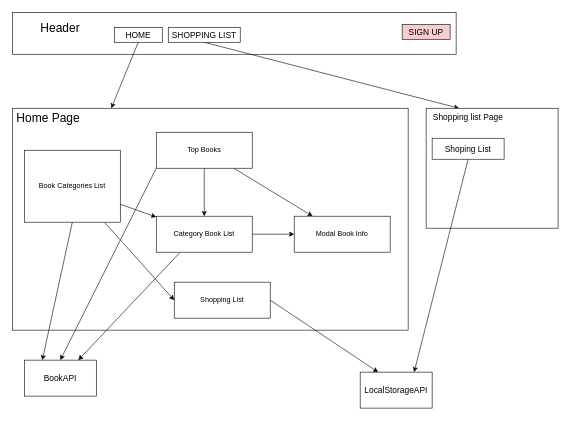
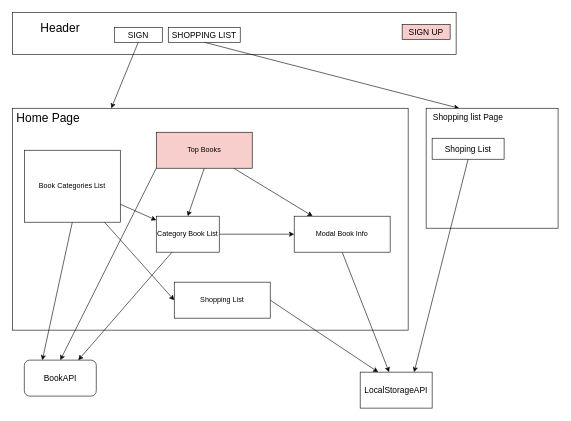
node "HOME": label "HOME" -> "SIGN"
node "Top Books": fillcolor #ffffff -> #f8cecc
node "Category Book List": size 96x36 -> 63x36
edge "Modal Book Info" -> "LocalStorageAPI": added
node "BookAPI": shape rectangle -> rounded rectangle
